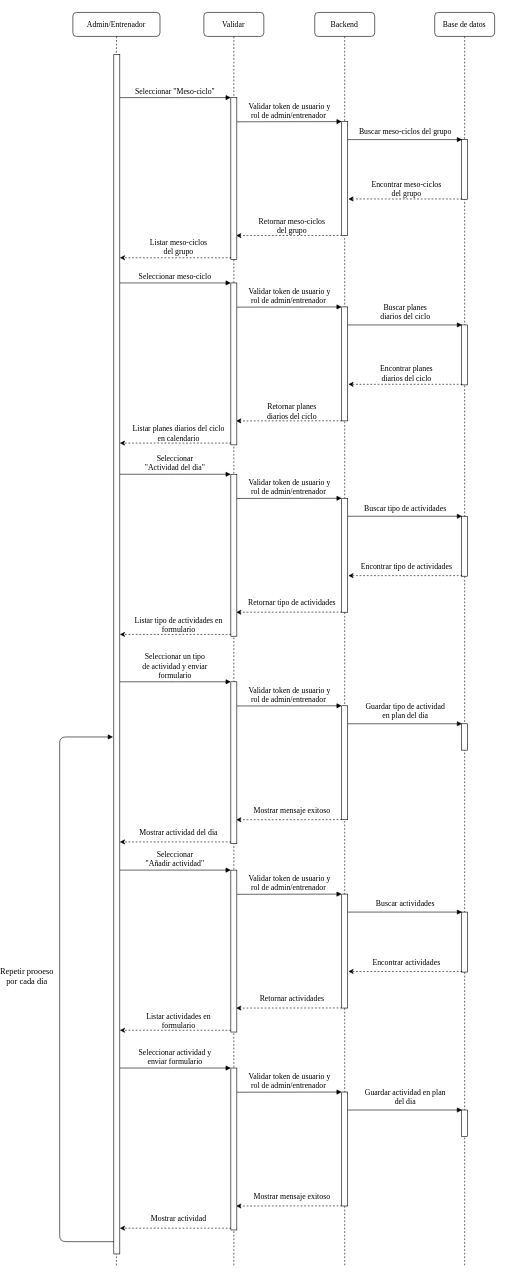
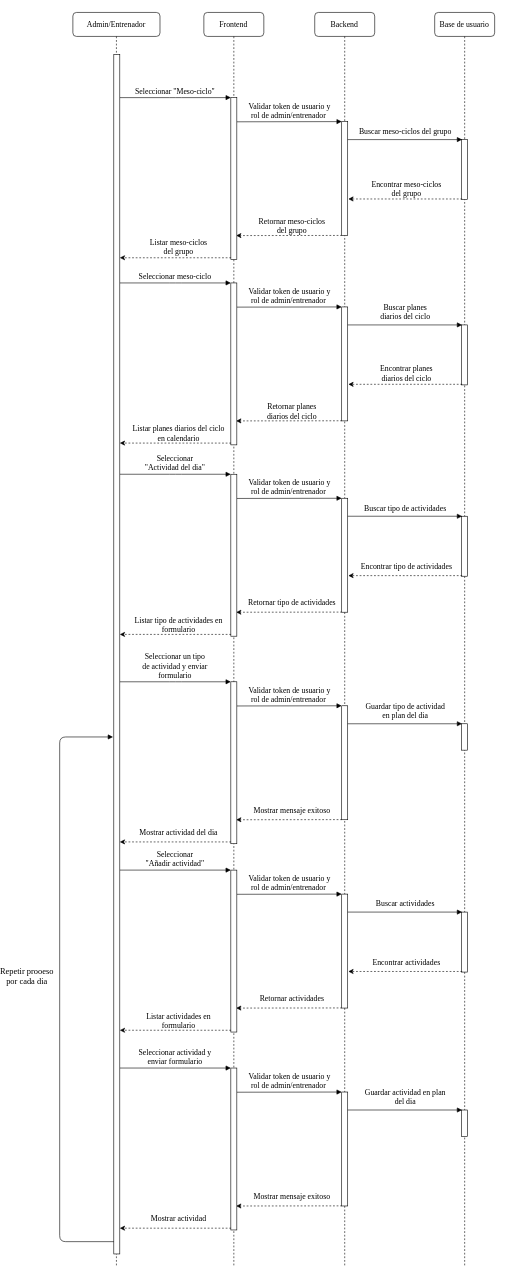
node "Validar": label "Validar" -> "Frontend"
node "Base de datos": label "Base de datos" -> "Base de usuario"
